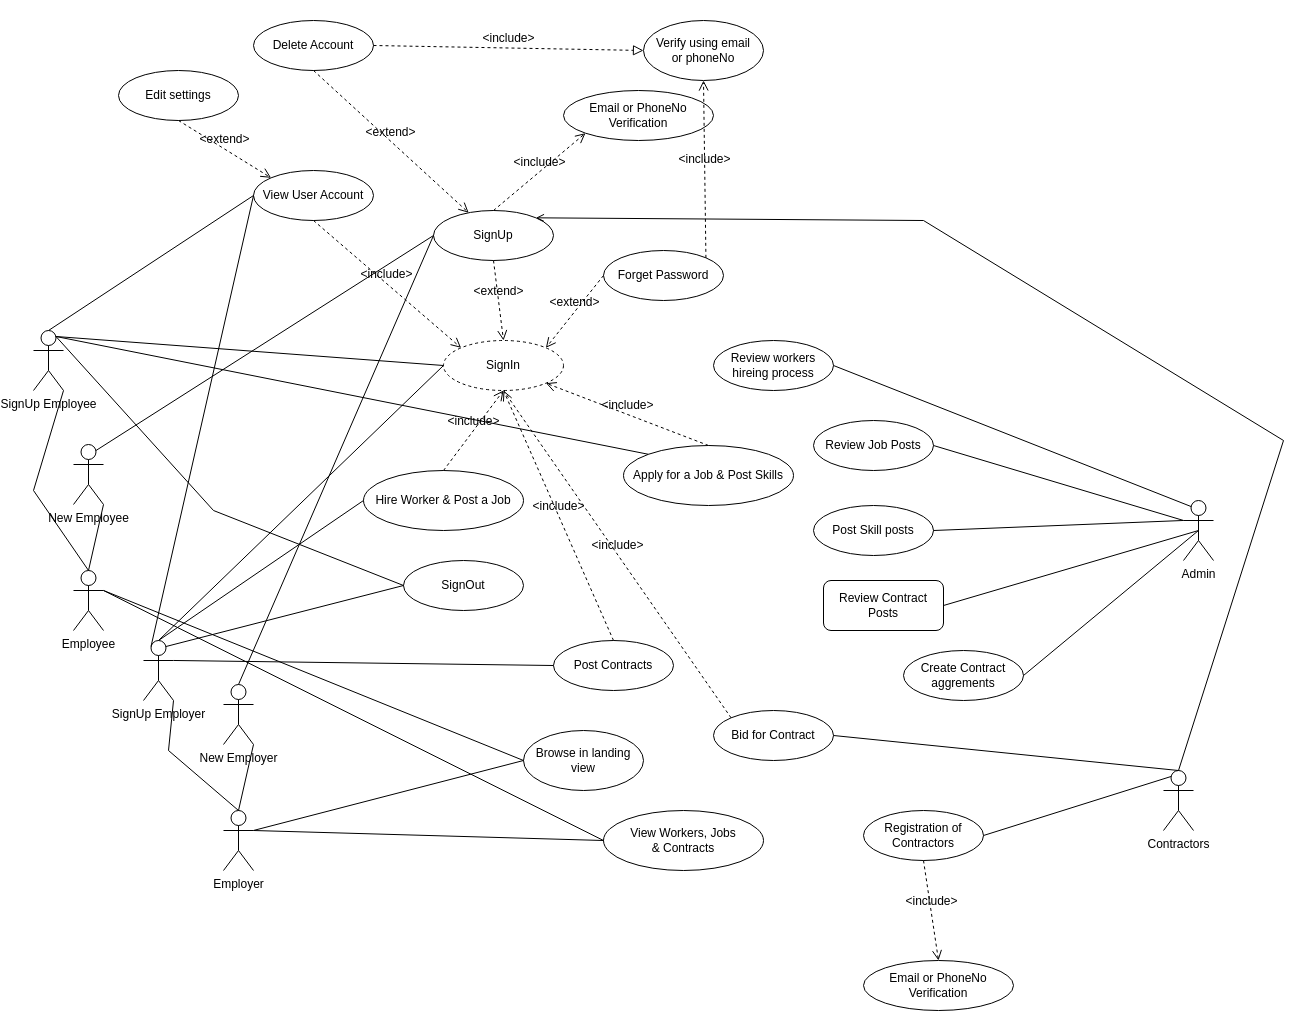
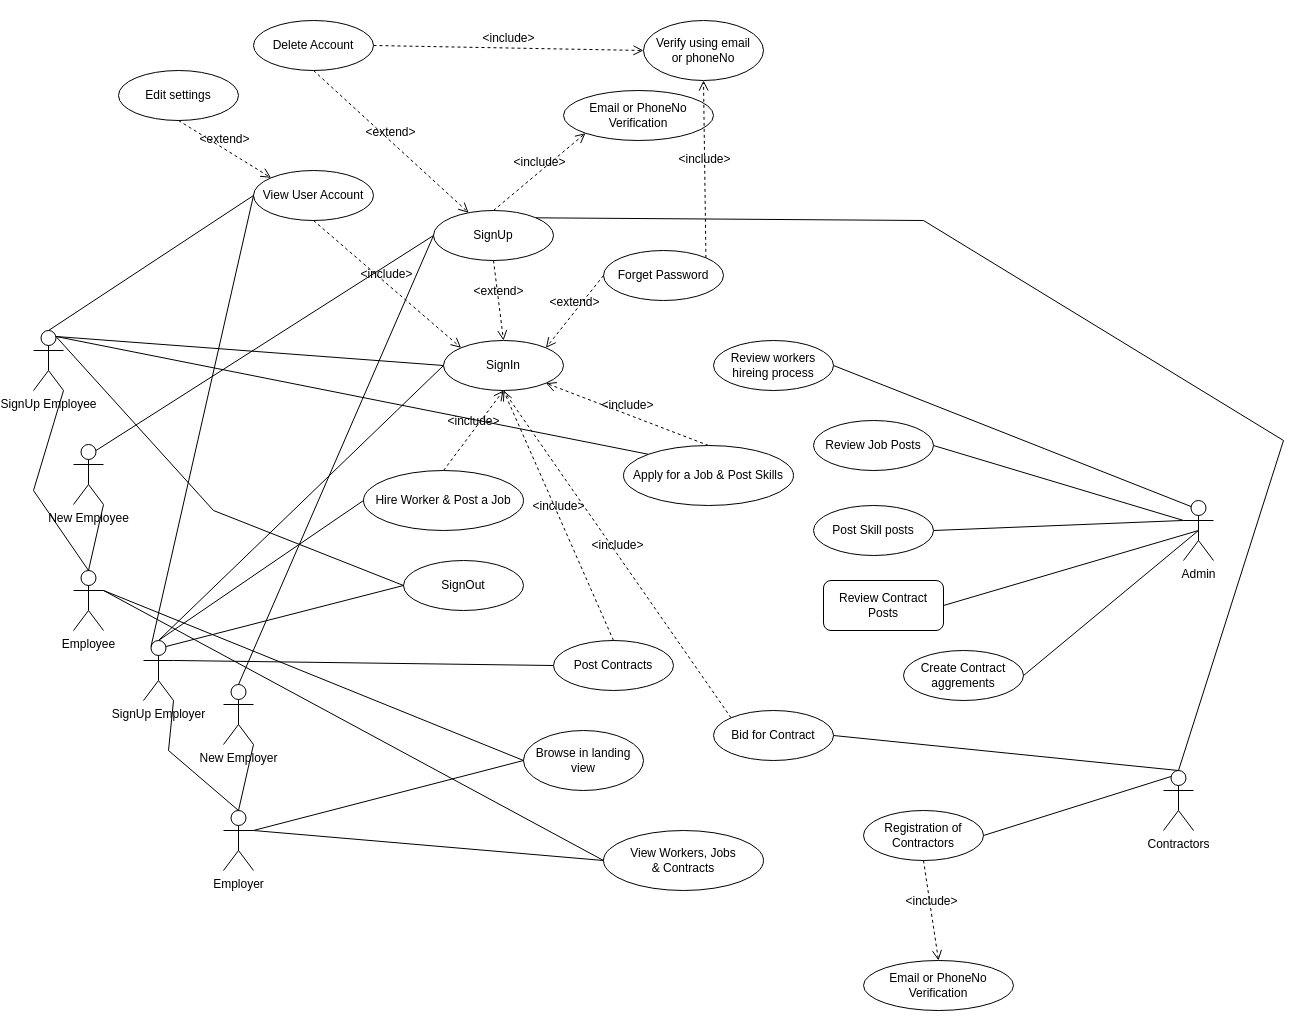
edge "Delete Account" -> "Verify using email or phoneNo": arrowhead block -> open
edge "Contractors" -> "SignUp": arrowhead open -> none
node "SignIn": style dashed -> solid
node "View Workers, Jobs & Contracts": moved (684, 841) -> (684, 861)
